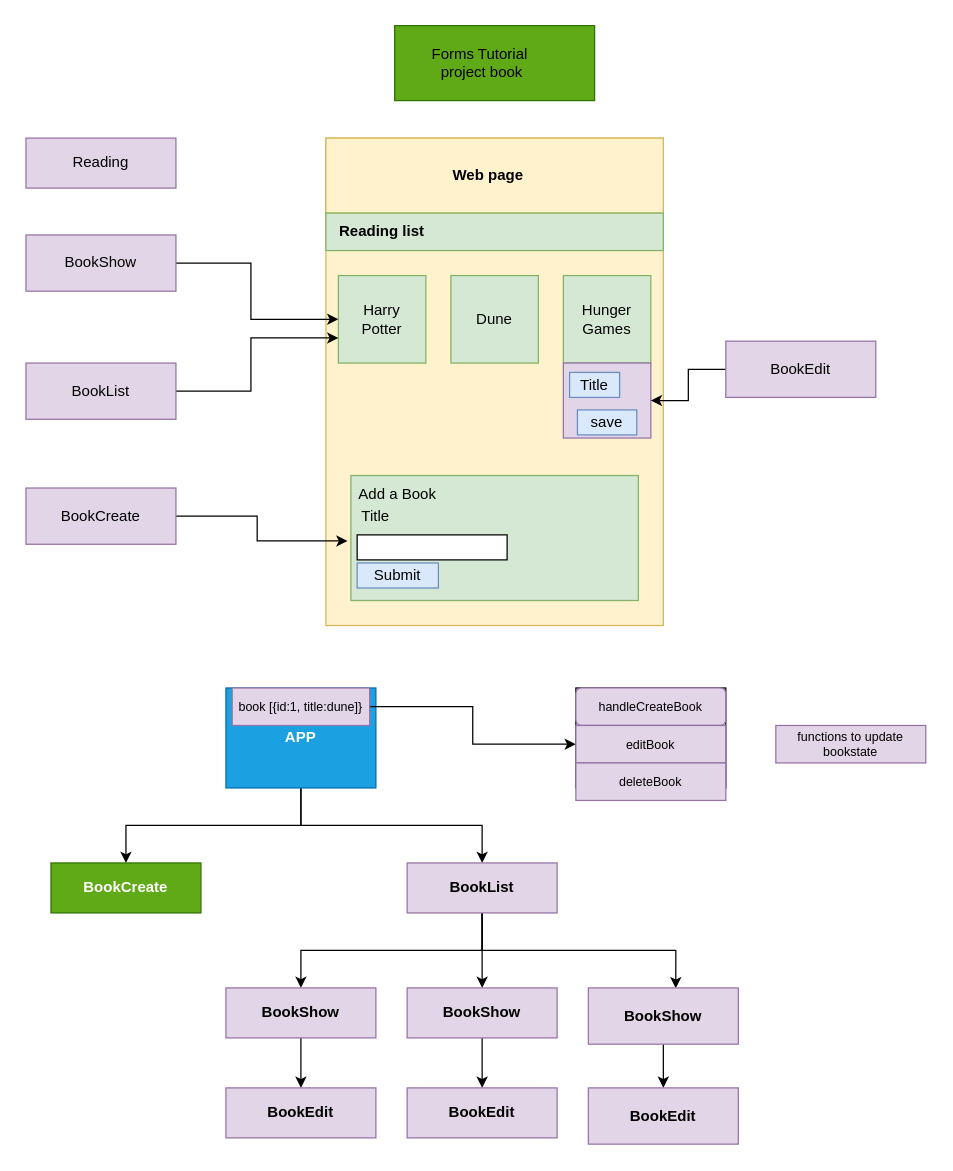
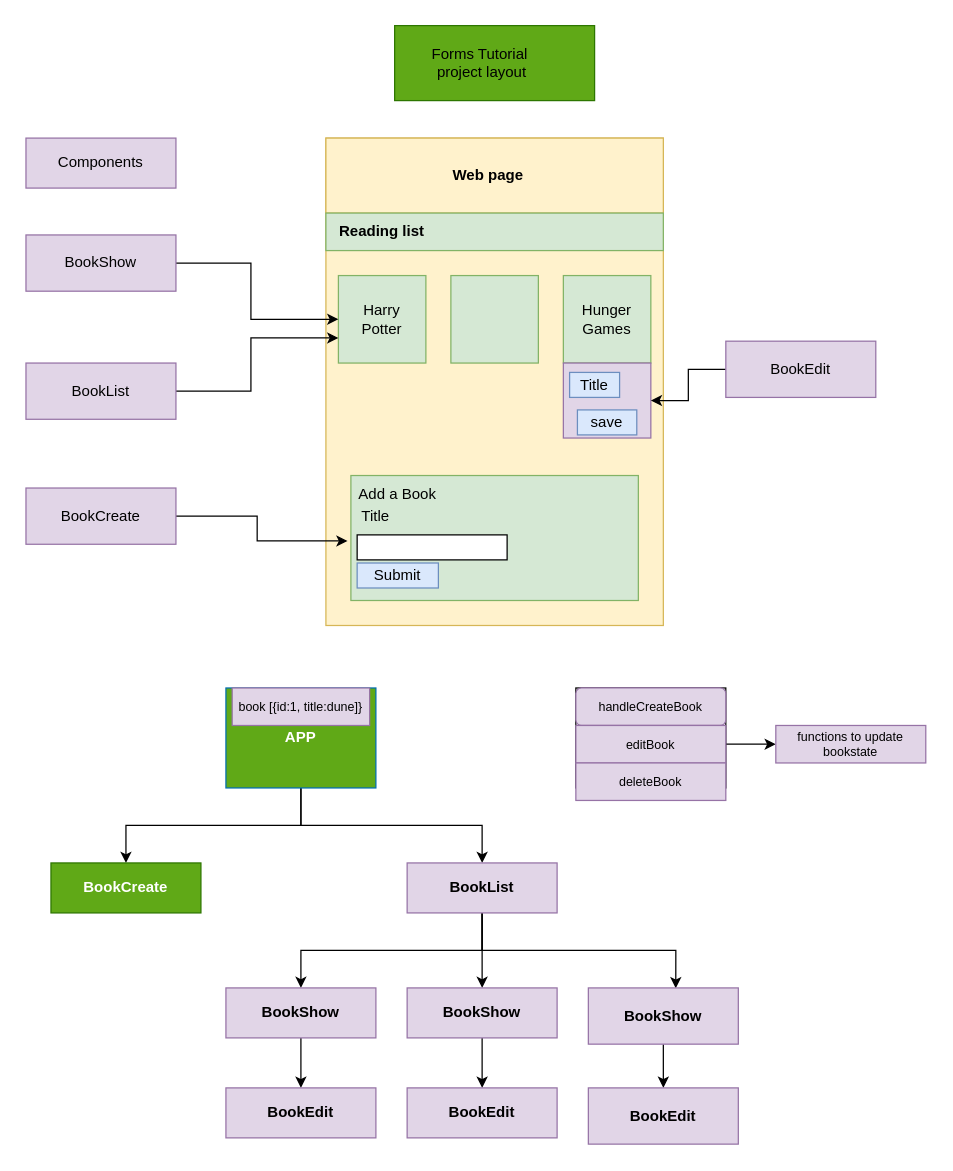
node "Forms Tutorial project book": label "Forms Tutorial project book" -> "Forms Tutorial project layout"
node "Reading": label "Reading" -> "Components"
node "Dune": removed
edge "book [{id:1, title:dune]}" -> "editBook": removed
node "APP": fillcolor #1ba1e2 -> #60a917
edge "editBook" -> "functions to update bookstate": added
